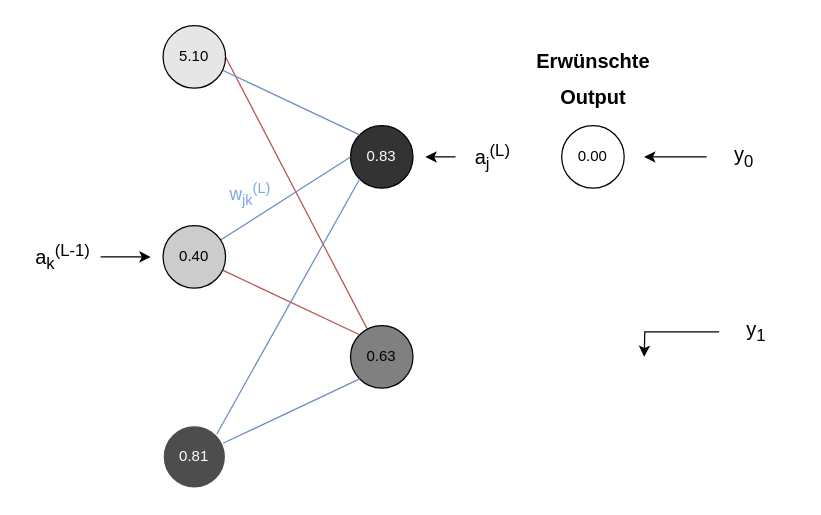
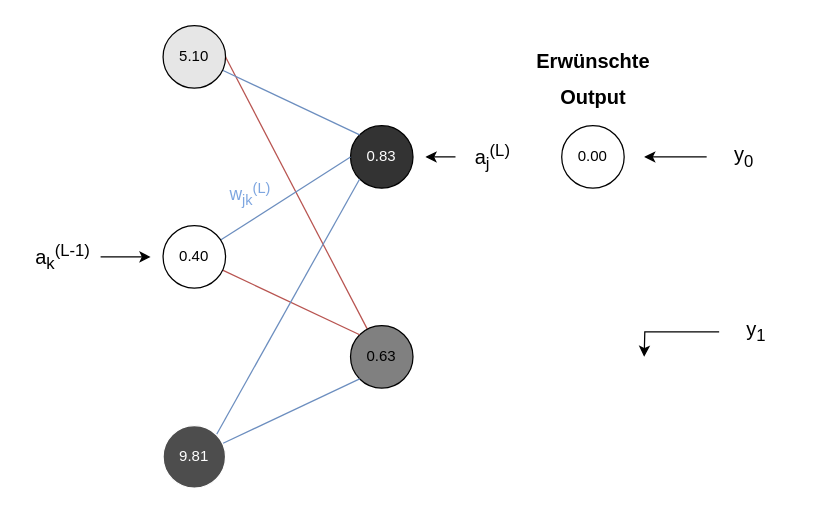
node "0.40": fillcolor #cccccc -> #ffffff
node "0.81": label "0.81" -> "9.81"
